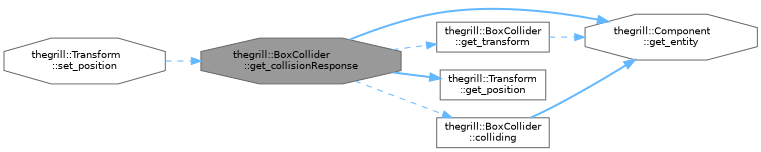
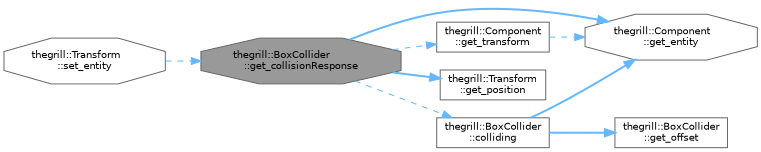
node "thegrill::BoxCollider ::get_transform": label "thegrill::BoxCollider ::get_transform" -> "thegrill::Component ::get_transform"
node "thegrill::Transform ::set_position": label "thegrill::Transform ::set_position" -> "thegrill::Transform ::set_entity"
node "thegrill::BoxCollider ::get_offset": added
